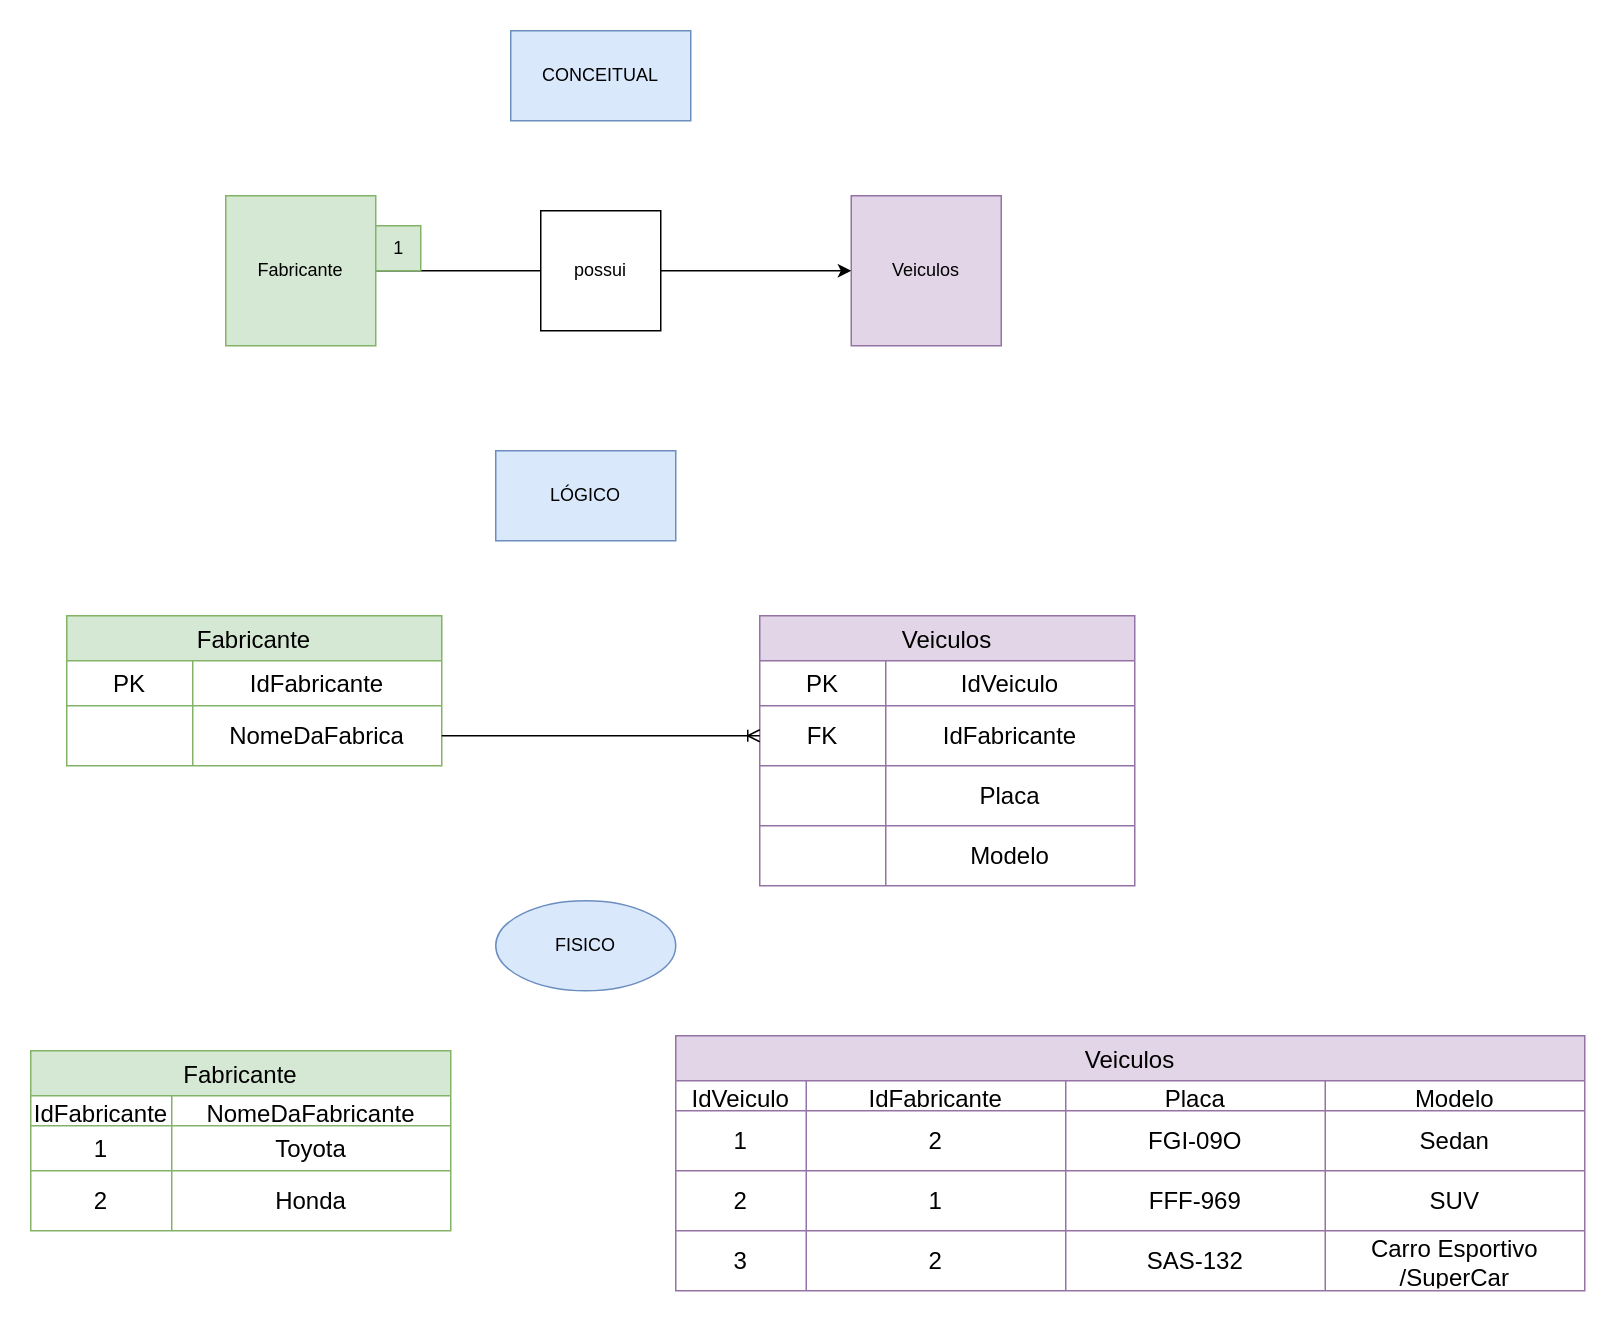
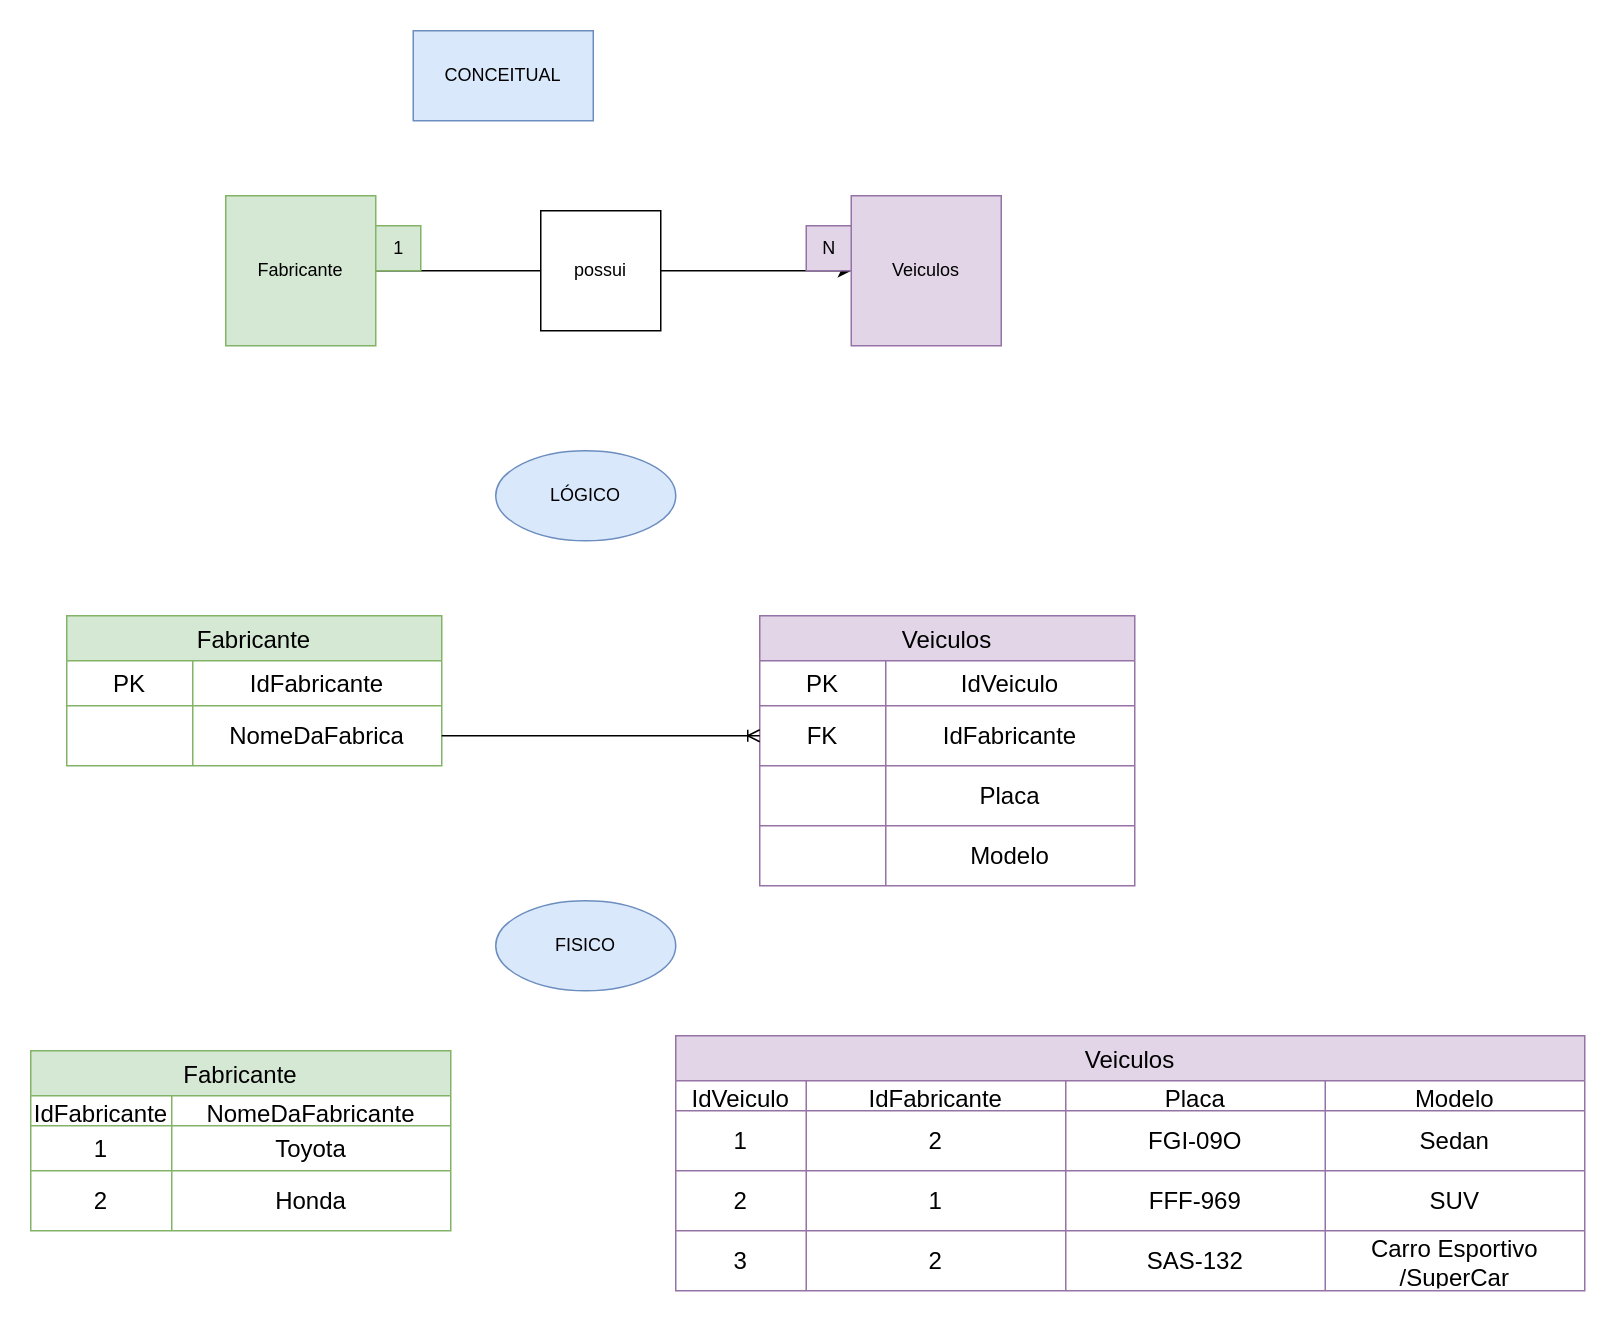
node "CONCEITUAL": moved (601, 76) -> (503, 76)
node "N": added
node "LÓGICO": shape rectangle -> ellipse
